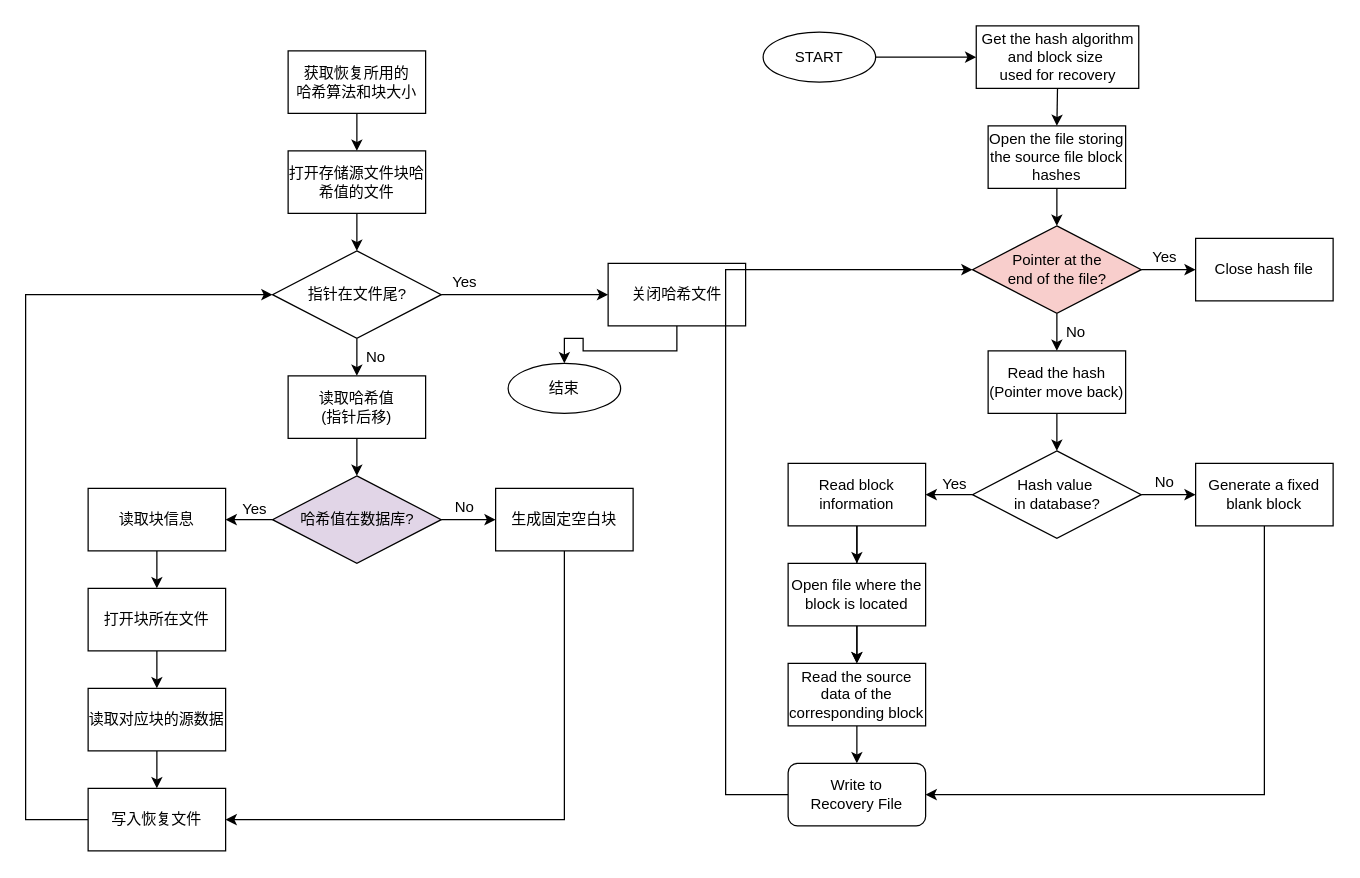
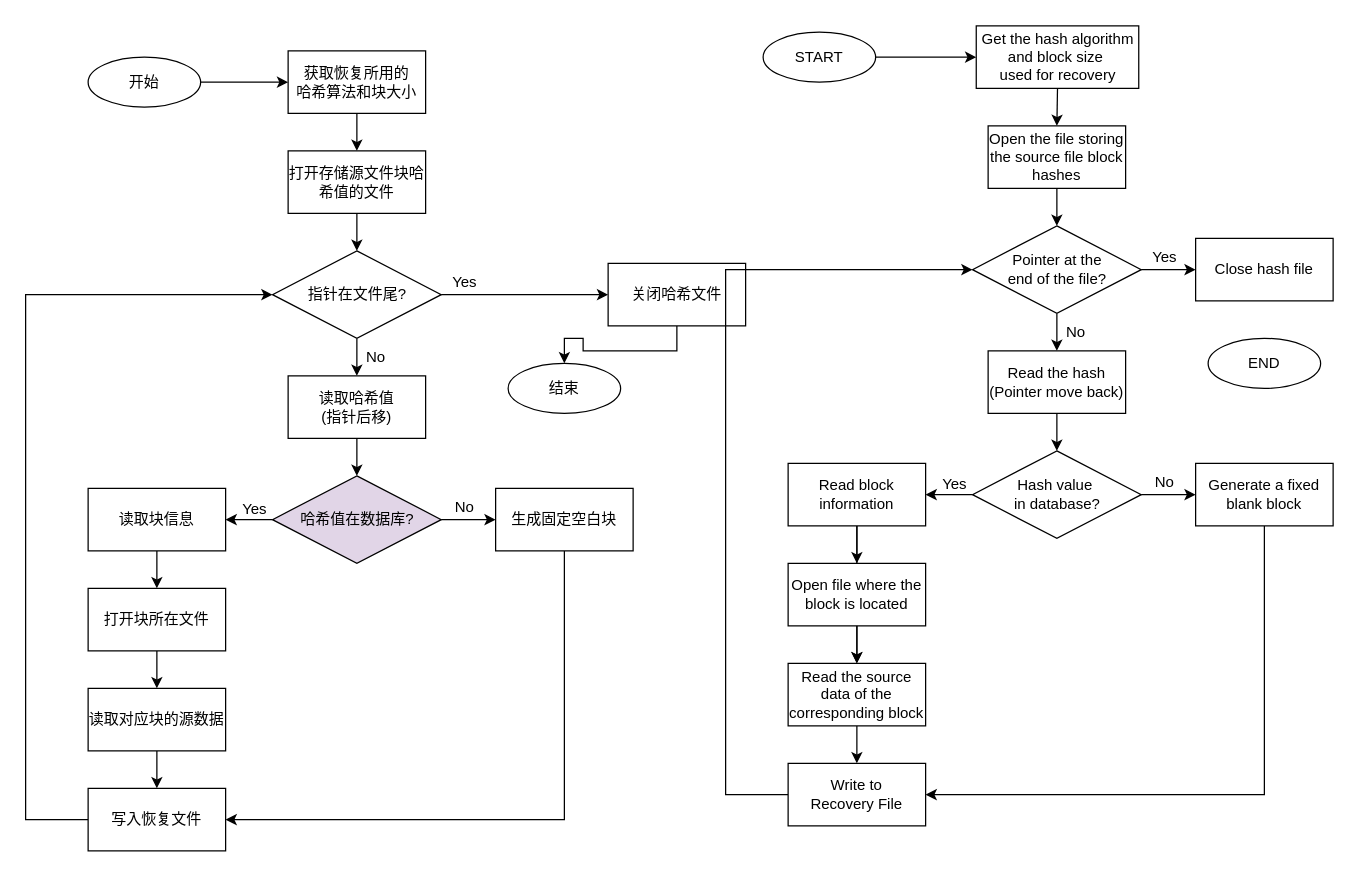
node "开始": added
edge "开始" -> "获取恢复所用的 哈希算法和块大小": added
node "Pointer at the end of the file?": fillcolor #f8cecc -> #ffffff
node "END": added
node "Write to Recovery File": shape rounded rectangle -> rectangle
